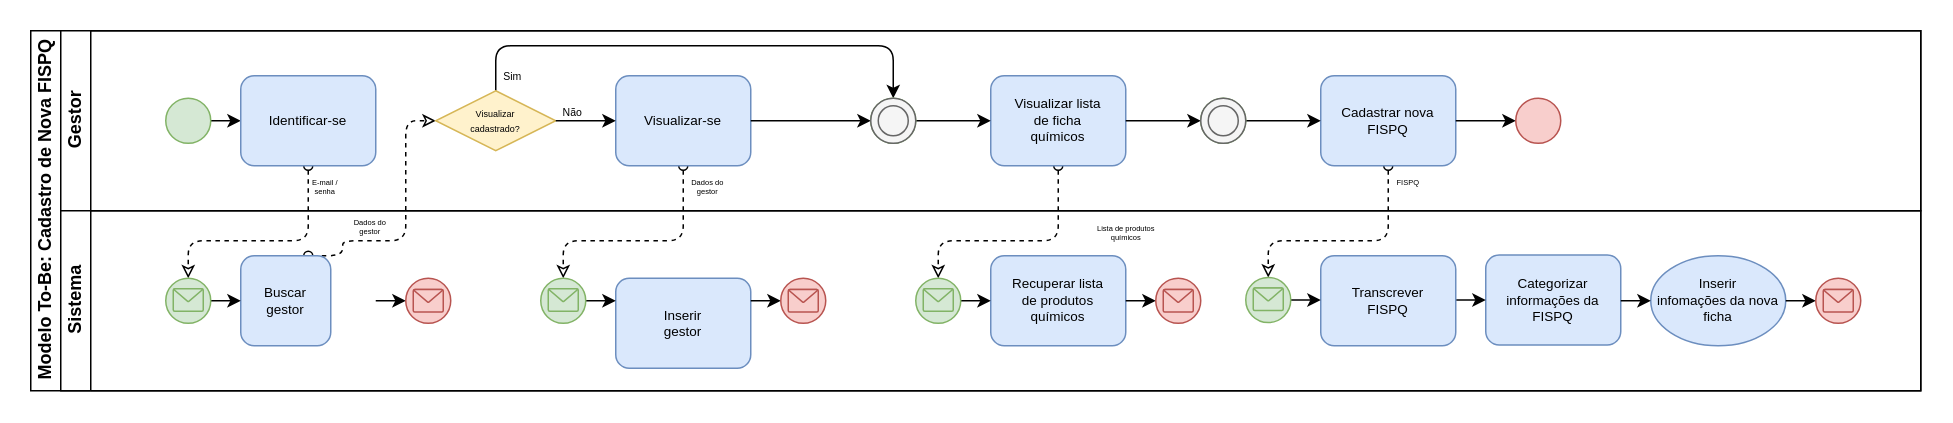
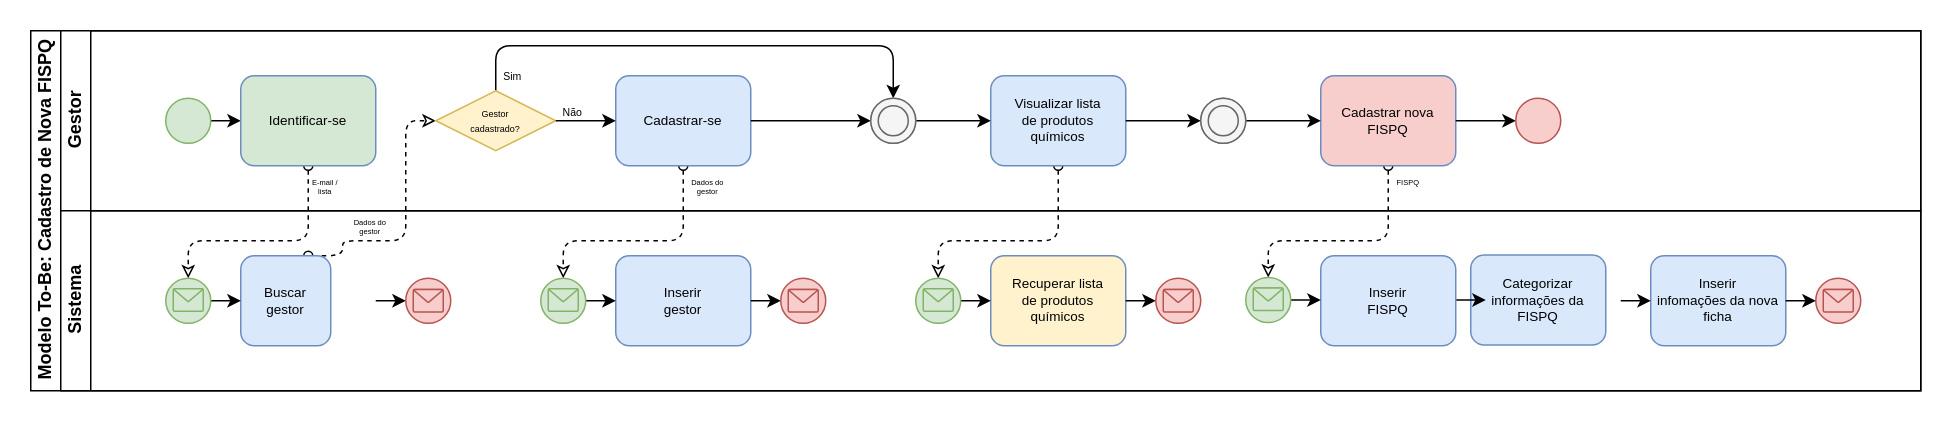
node "Identificar-se": fillcolor #dae8fc -> #d5e8d4
node "Visualizar cadastrado?": label "Visualizar cadastrado?" -> "Gestor cadastrado?"
node "Visualizar-se": label "Visualizar-se" -> "Cadastrar-se"
node "Visualizar lista de ficha químicos": label "Visualizar lista de ficha químicos" -> "Visualizar lista de produtos químicos"
node "Cadastrar nova FISPQ": fillcolor #dae8fc -> #f8cecc
node "E-mail / senha": label "E-mail / senha" -> "E-mail / lista"
node "Lista de produtos químicos": removed
node "Categorizar informações da FISPQ": moved (1553, 300) -> (1538, 300)
node "Recuperar lista de produtos químicos": fillcolor #dae8fc -> #fff2cc
node "Transcrever FISPQ": label "Transcrever FISPQ" -> "Inserir FISPQ"
node "Inserir infomações da nova ficha": shape ellipse -> rounded rectangle
node "Inserir gestor": moved (683, 323) -> (683, 301)
